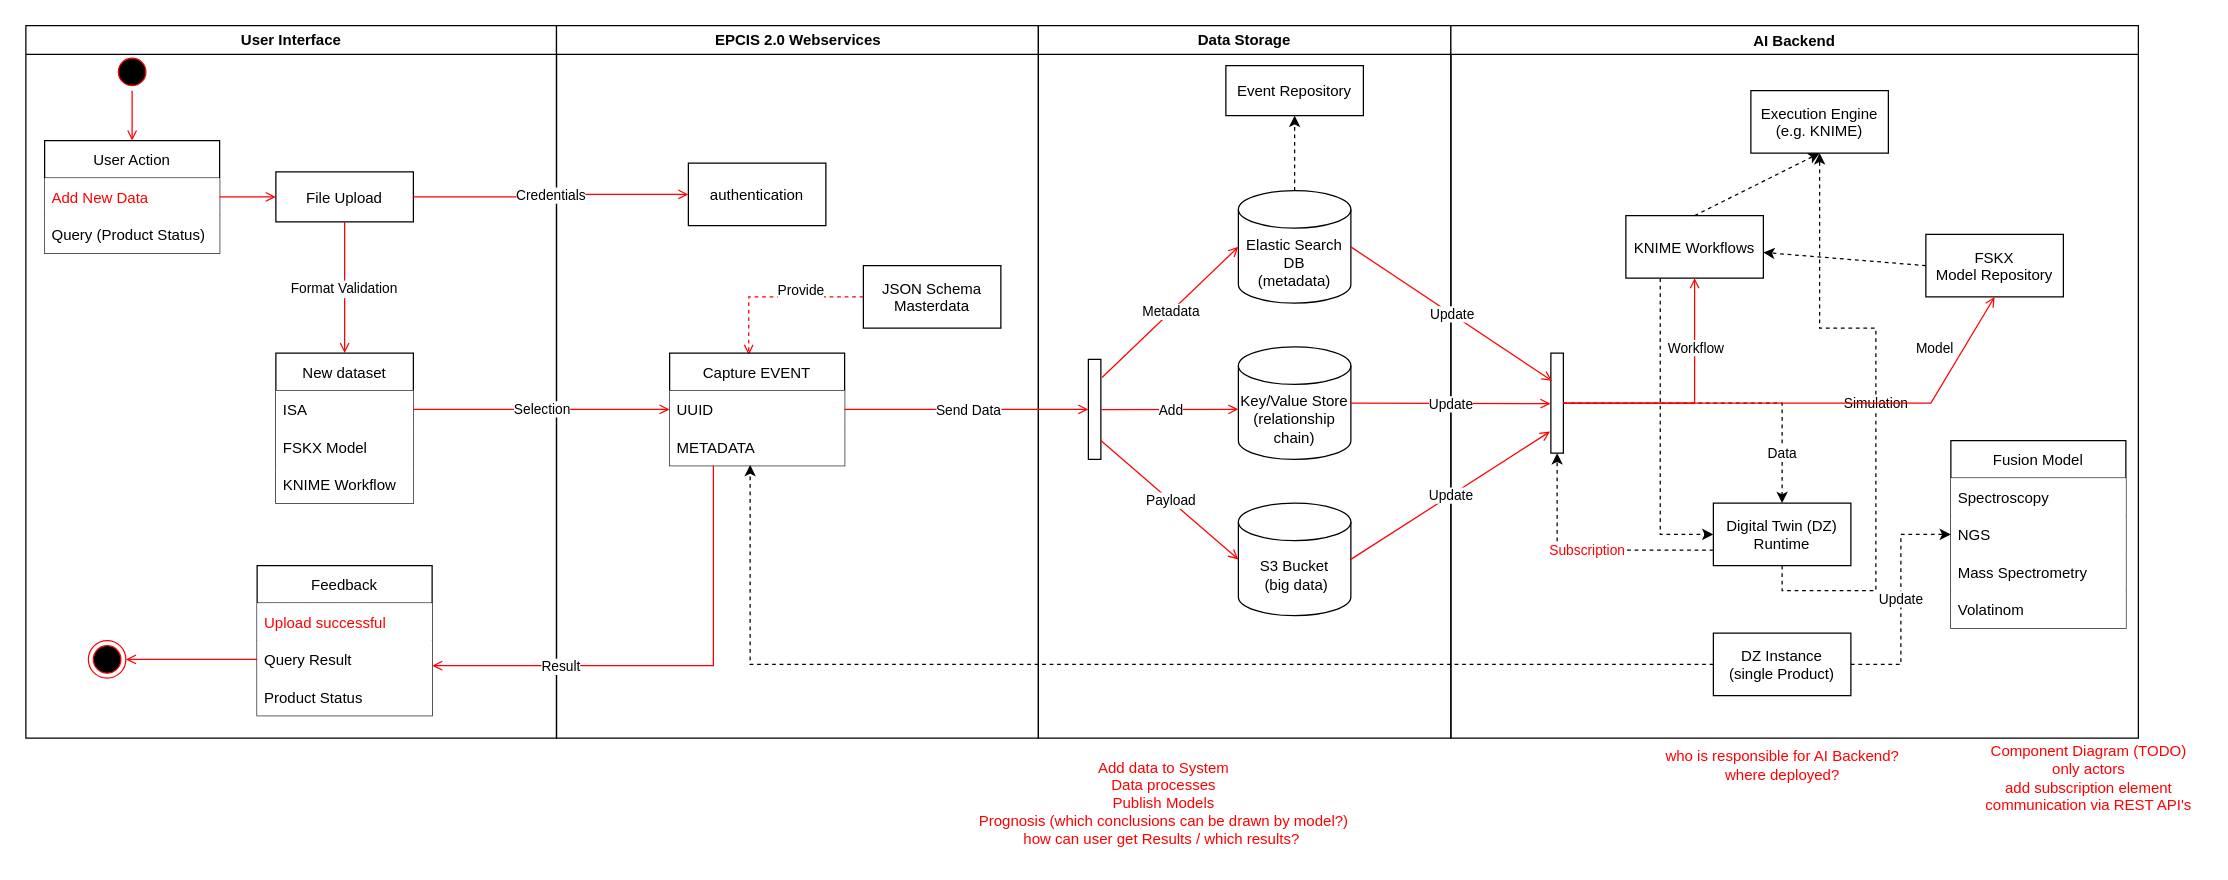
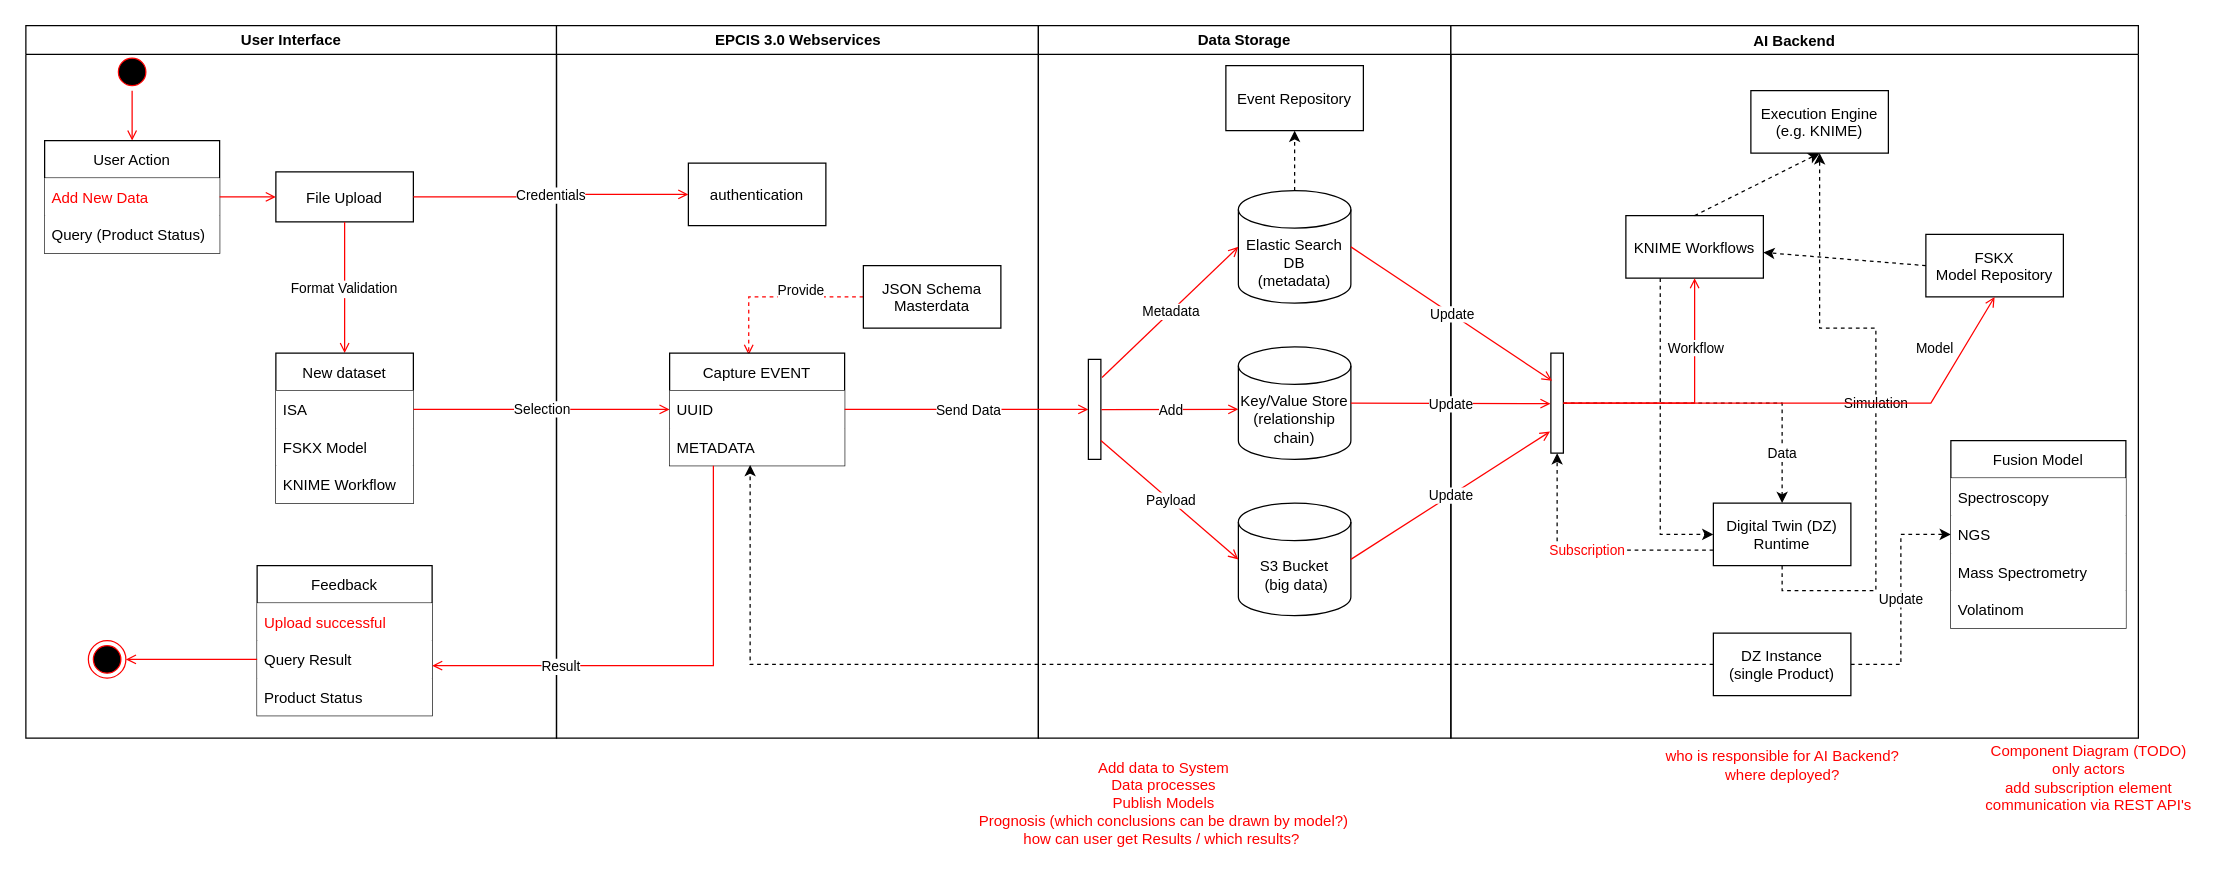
node "EPCIS 2.0 Webservices": label "EPCIS 2.0 Webservices" -> "EPCIS 3.0 Webservices"
node "Event Repository": size 138x50 -> 138x65
